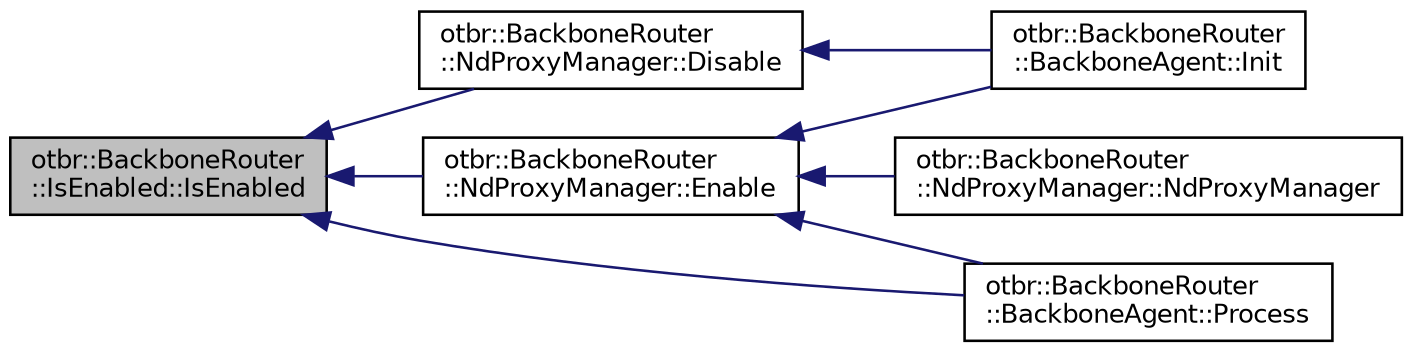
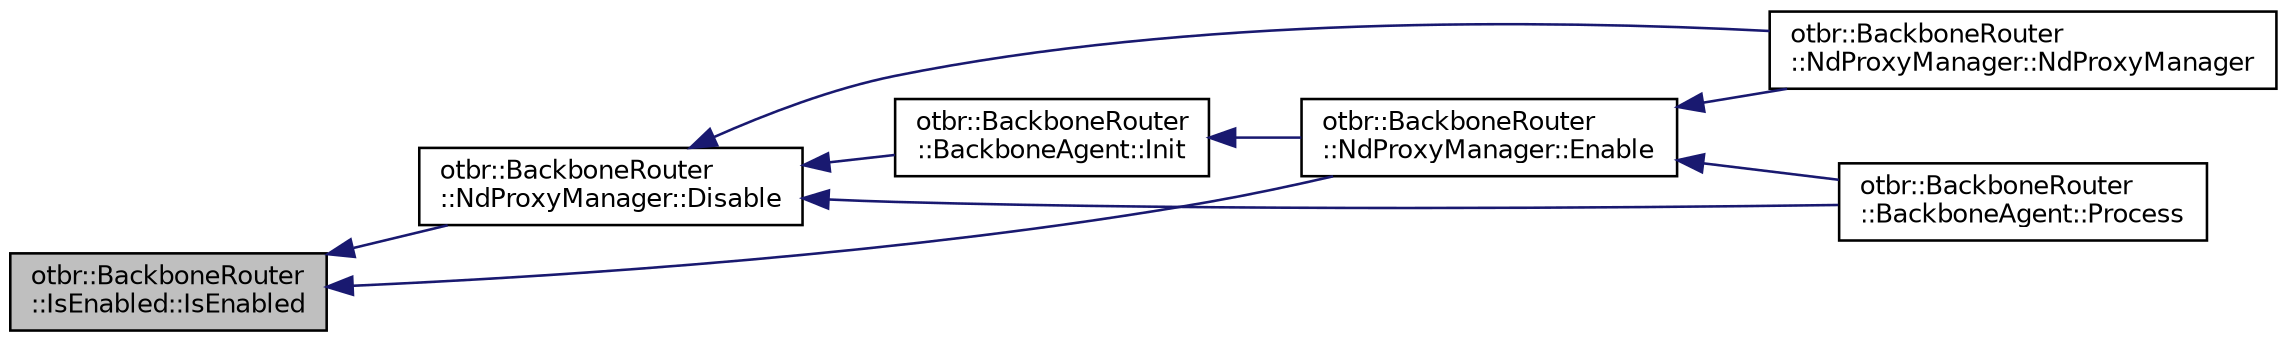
edge "otbr::BackboneRouter ::NdProxyManager::NdProxyManager" -> "otbr::BackboneRouter ::NdProxyManager::Disable": added
edge "otbr::BackboneRouter ::BackboneAgent::Init" -> "otbr::BackboneRouter ::NdProxyManager::Enable": reversed
edge "otbr::BackboneRouter ::BackboneAgent::Process" -> "otbr::BackboneRouter ::IsEnabled::IsEnabled": now "otbr::BackboneRouter ::BackboneAgent::Process" -> "otbr::BackboneRouter ::NdProxyManager::Disable"
